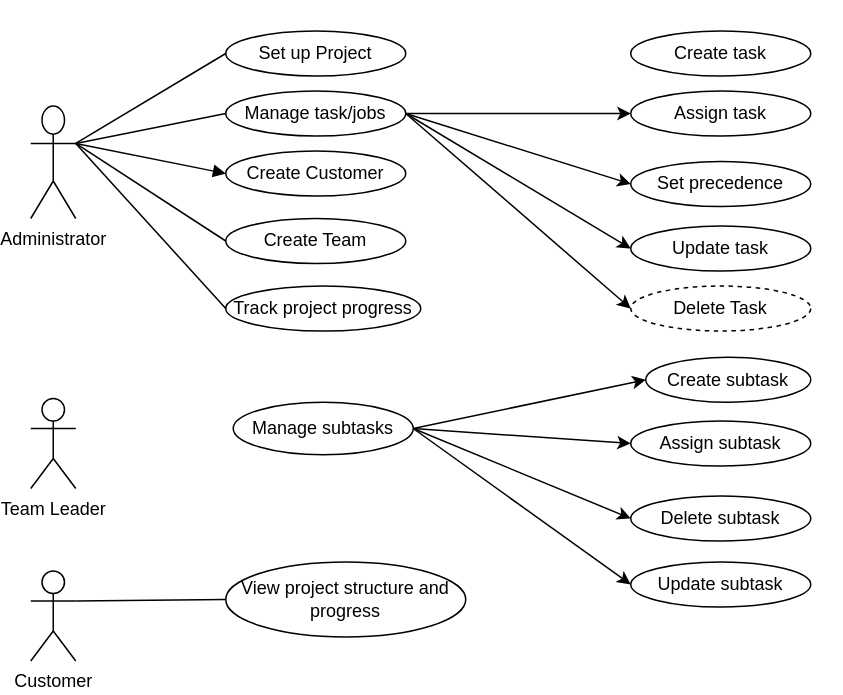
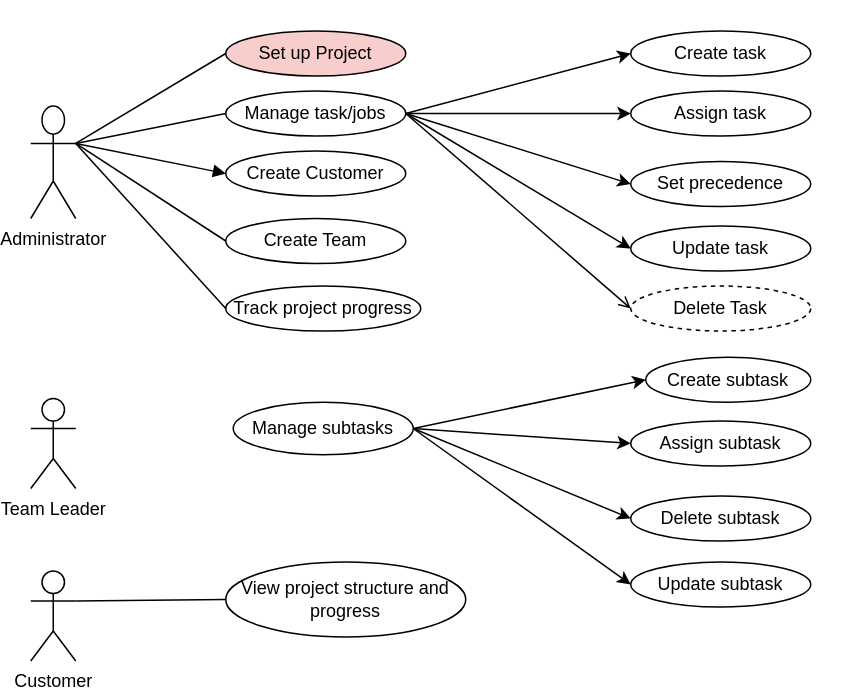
node "Set up Project": fillcolor #ffffff -> #f8cecc
edge "Manage task/jobs" -> "Create task": added
edge "Manage task/jobs" -> "Delete Task": arrowhead classic -> open
